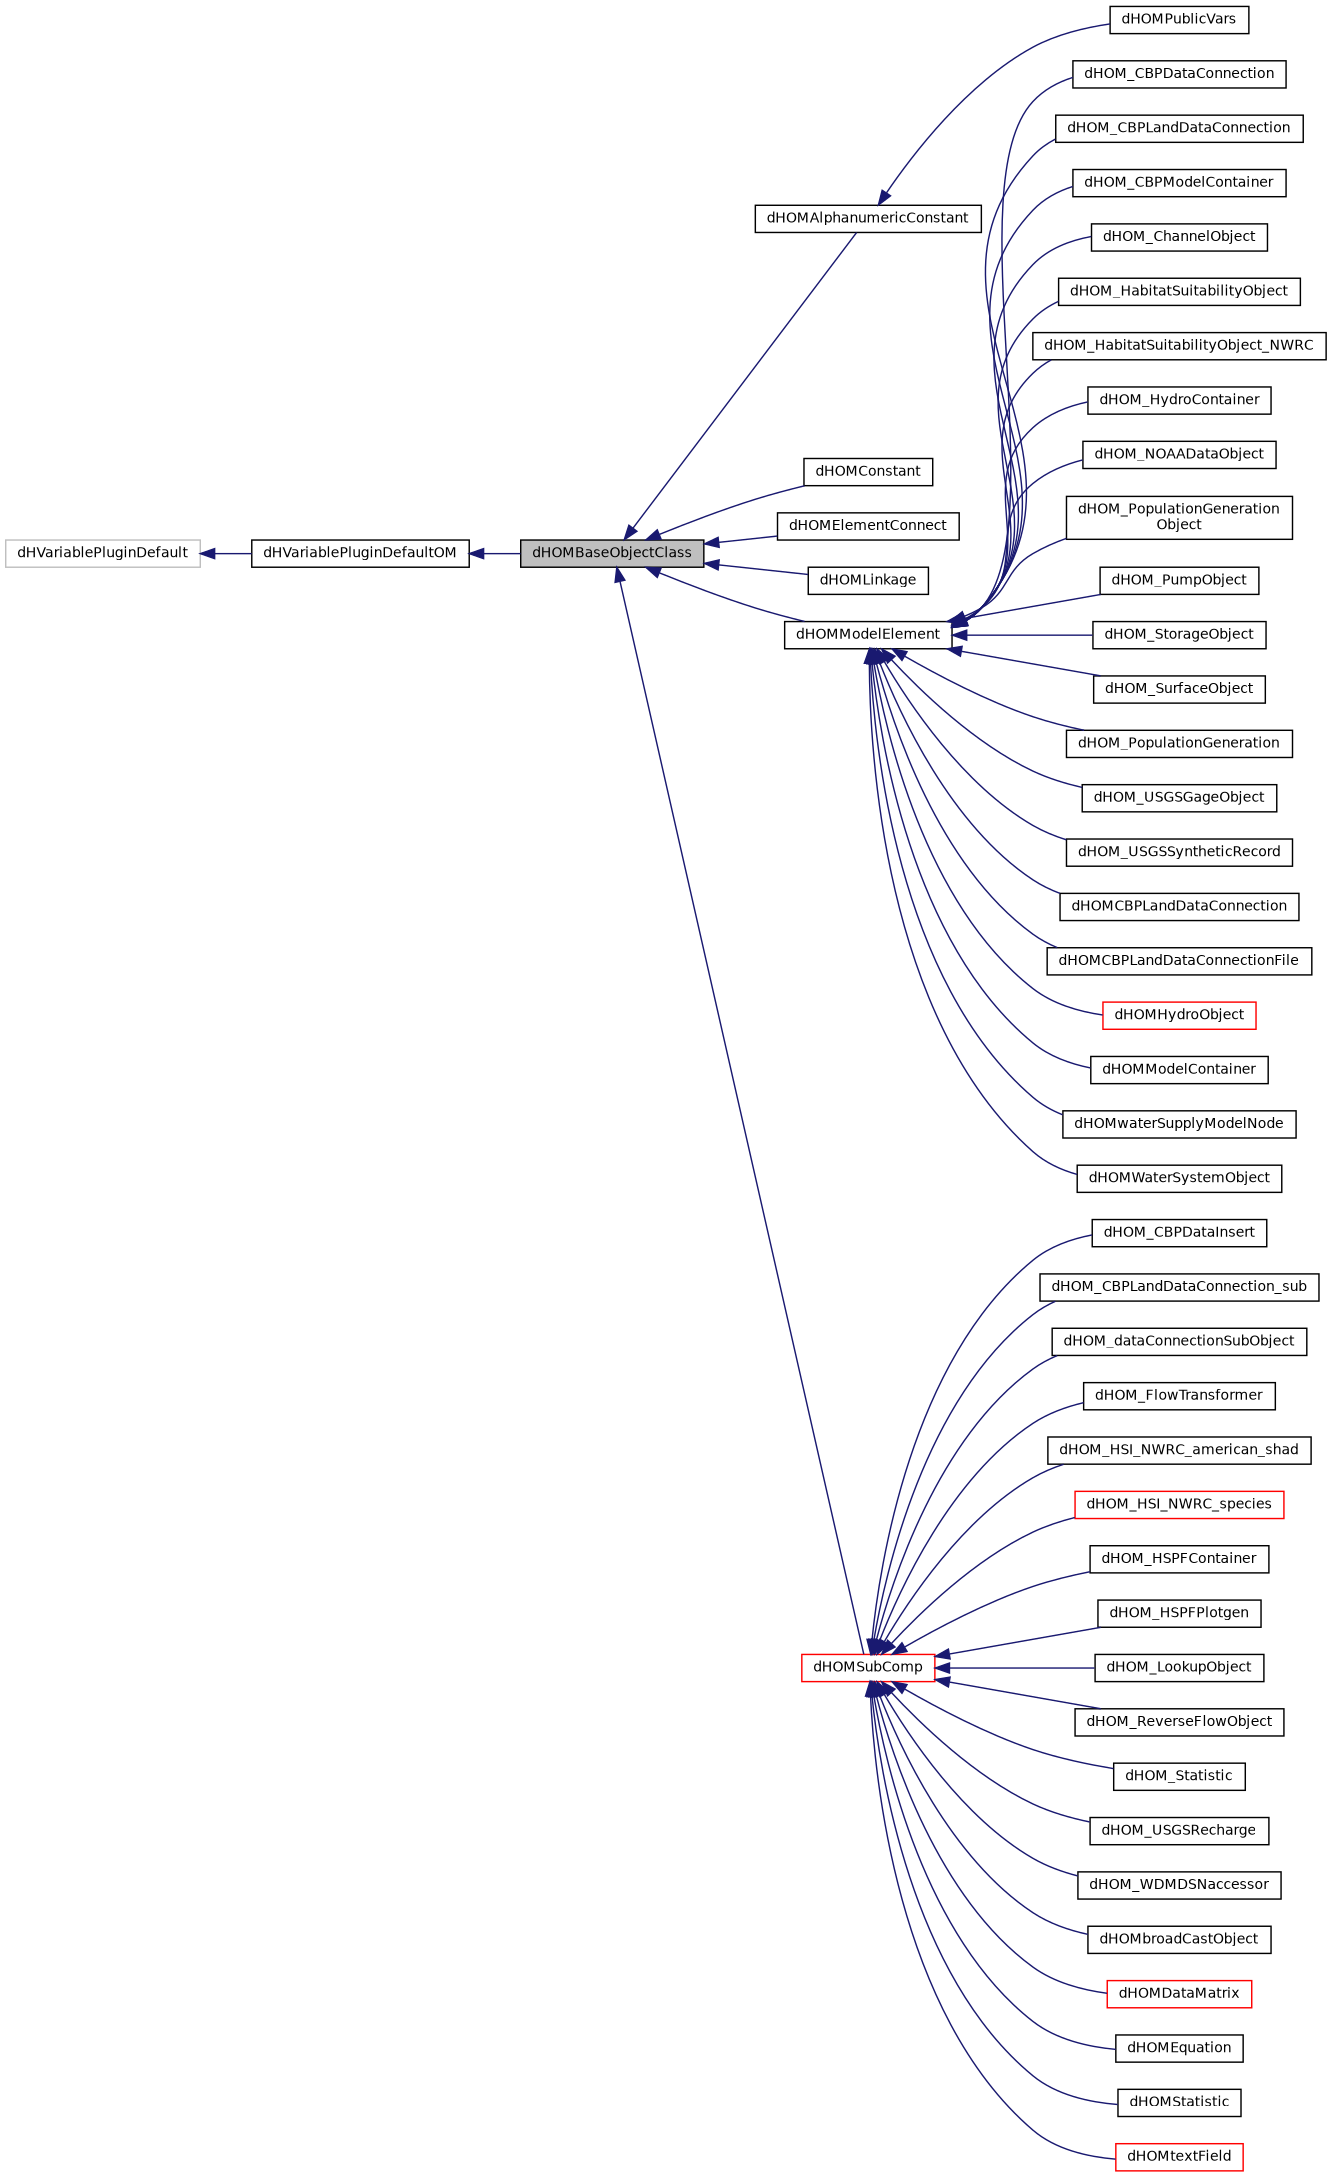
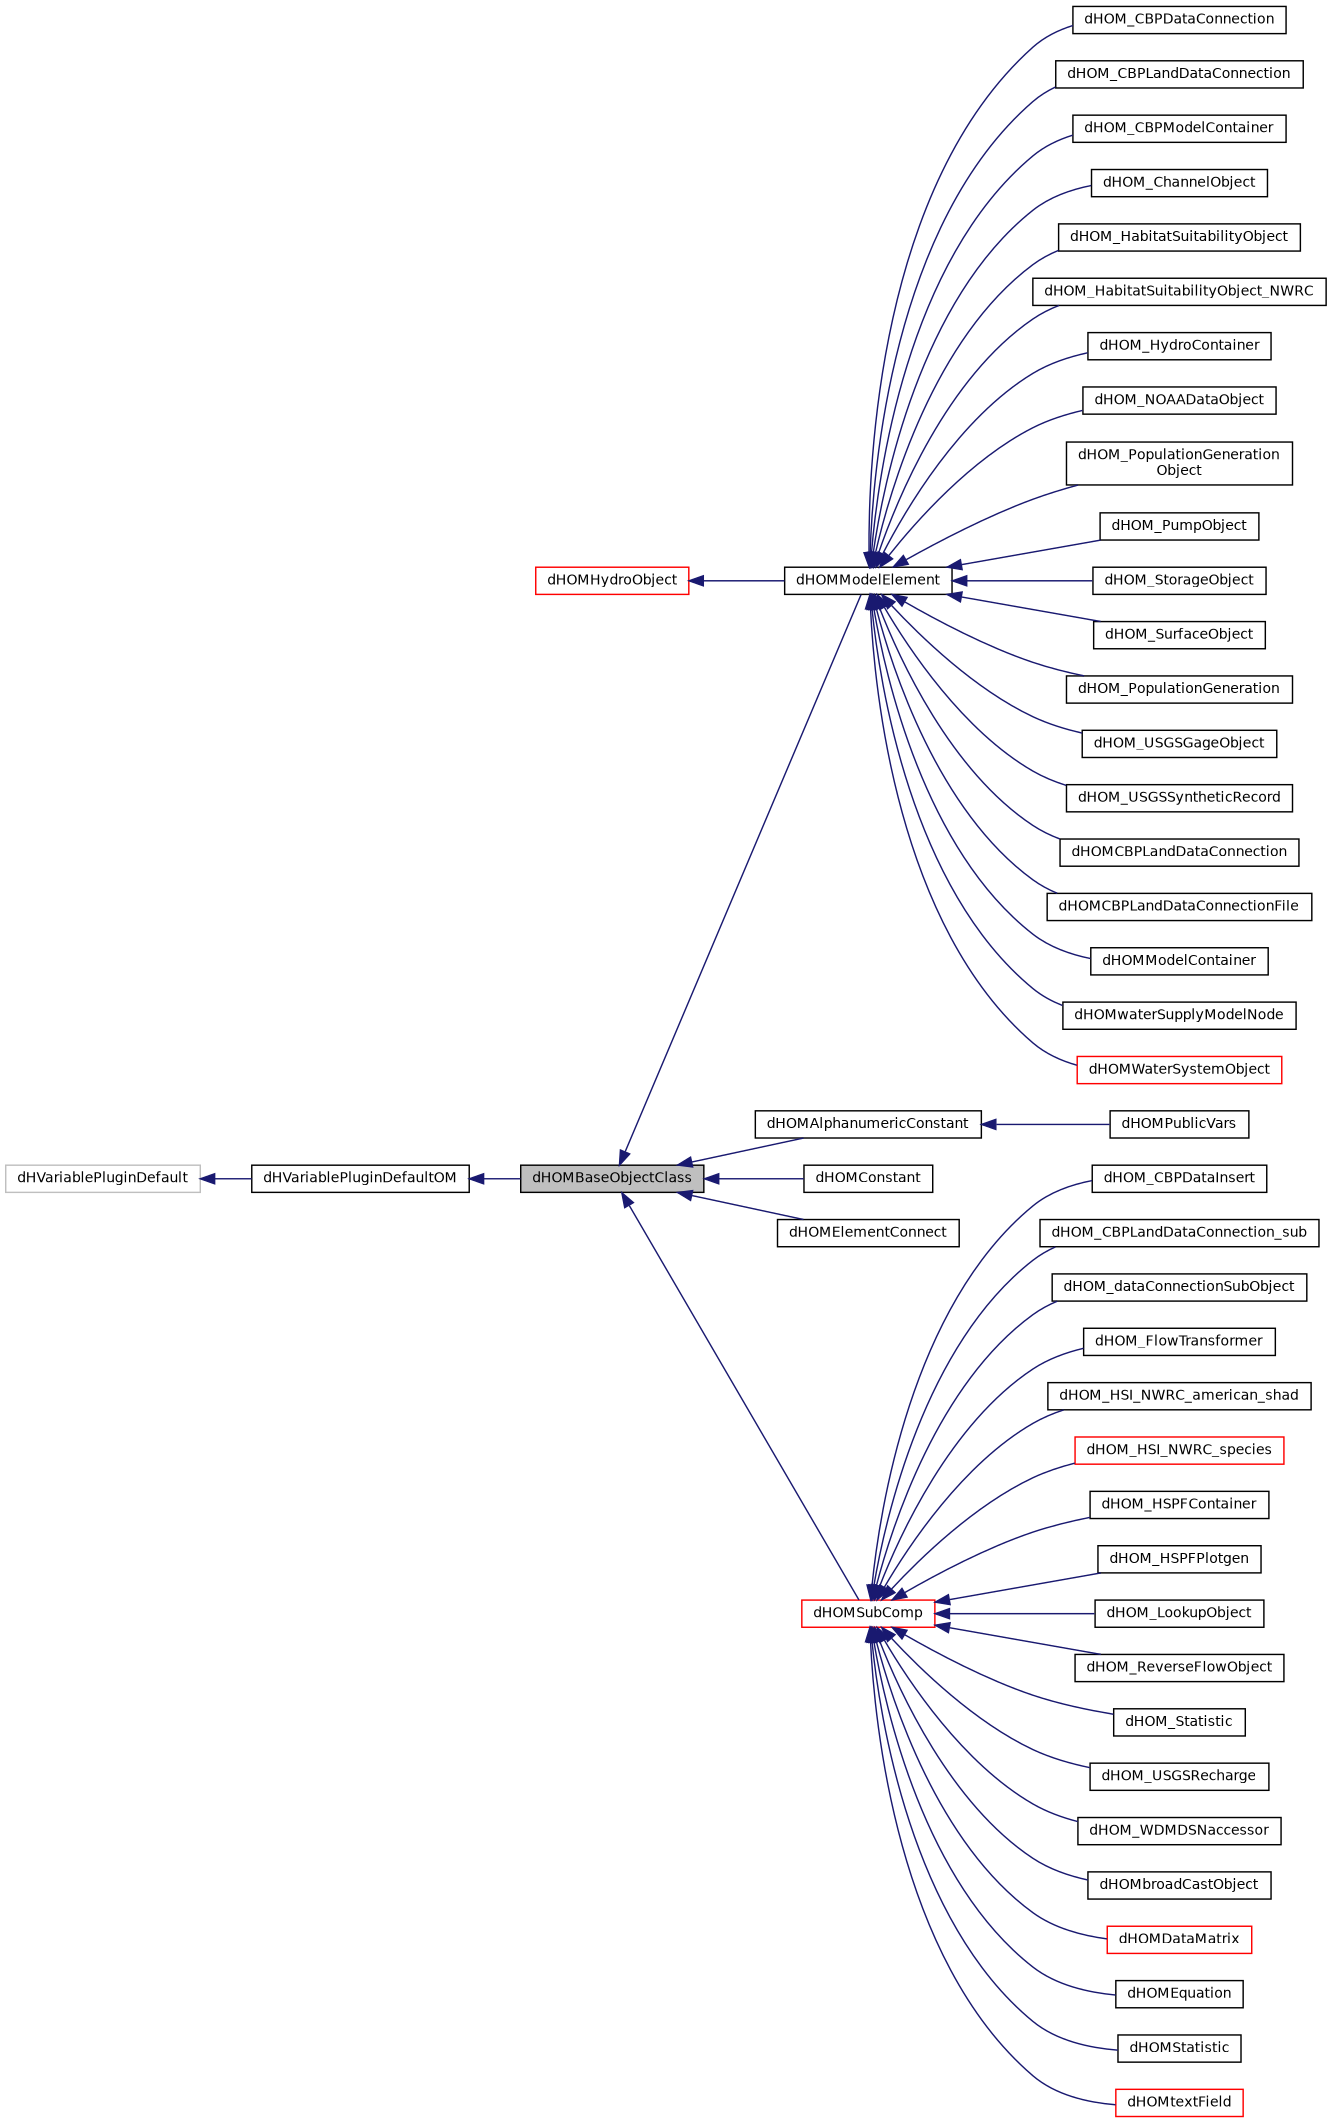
node "dHOMLinkage": removed
edge "dHOMHydroObject" -> "dHOMModelElement": reversed
node "dHOMWaterSystemObject": color black -> red
